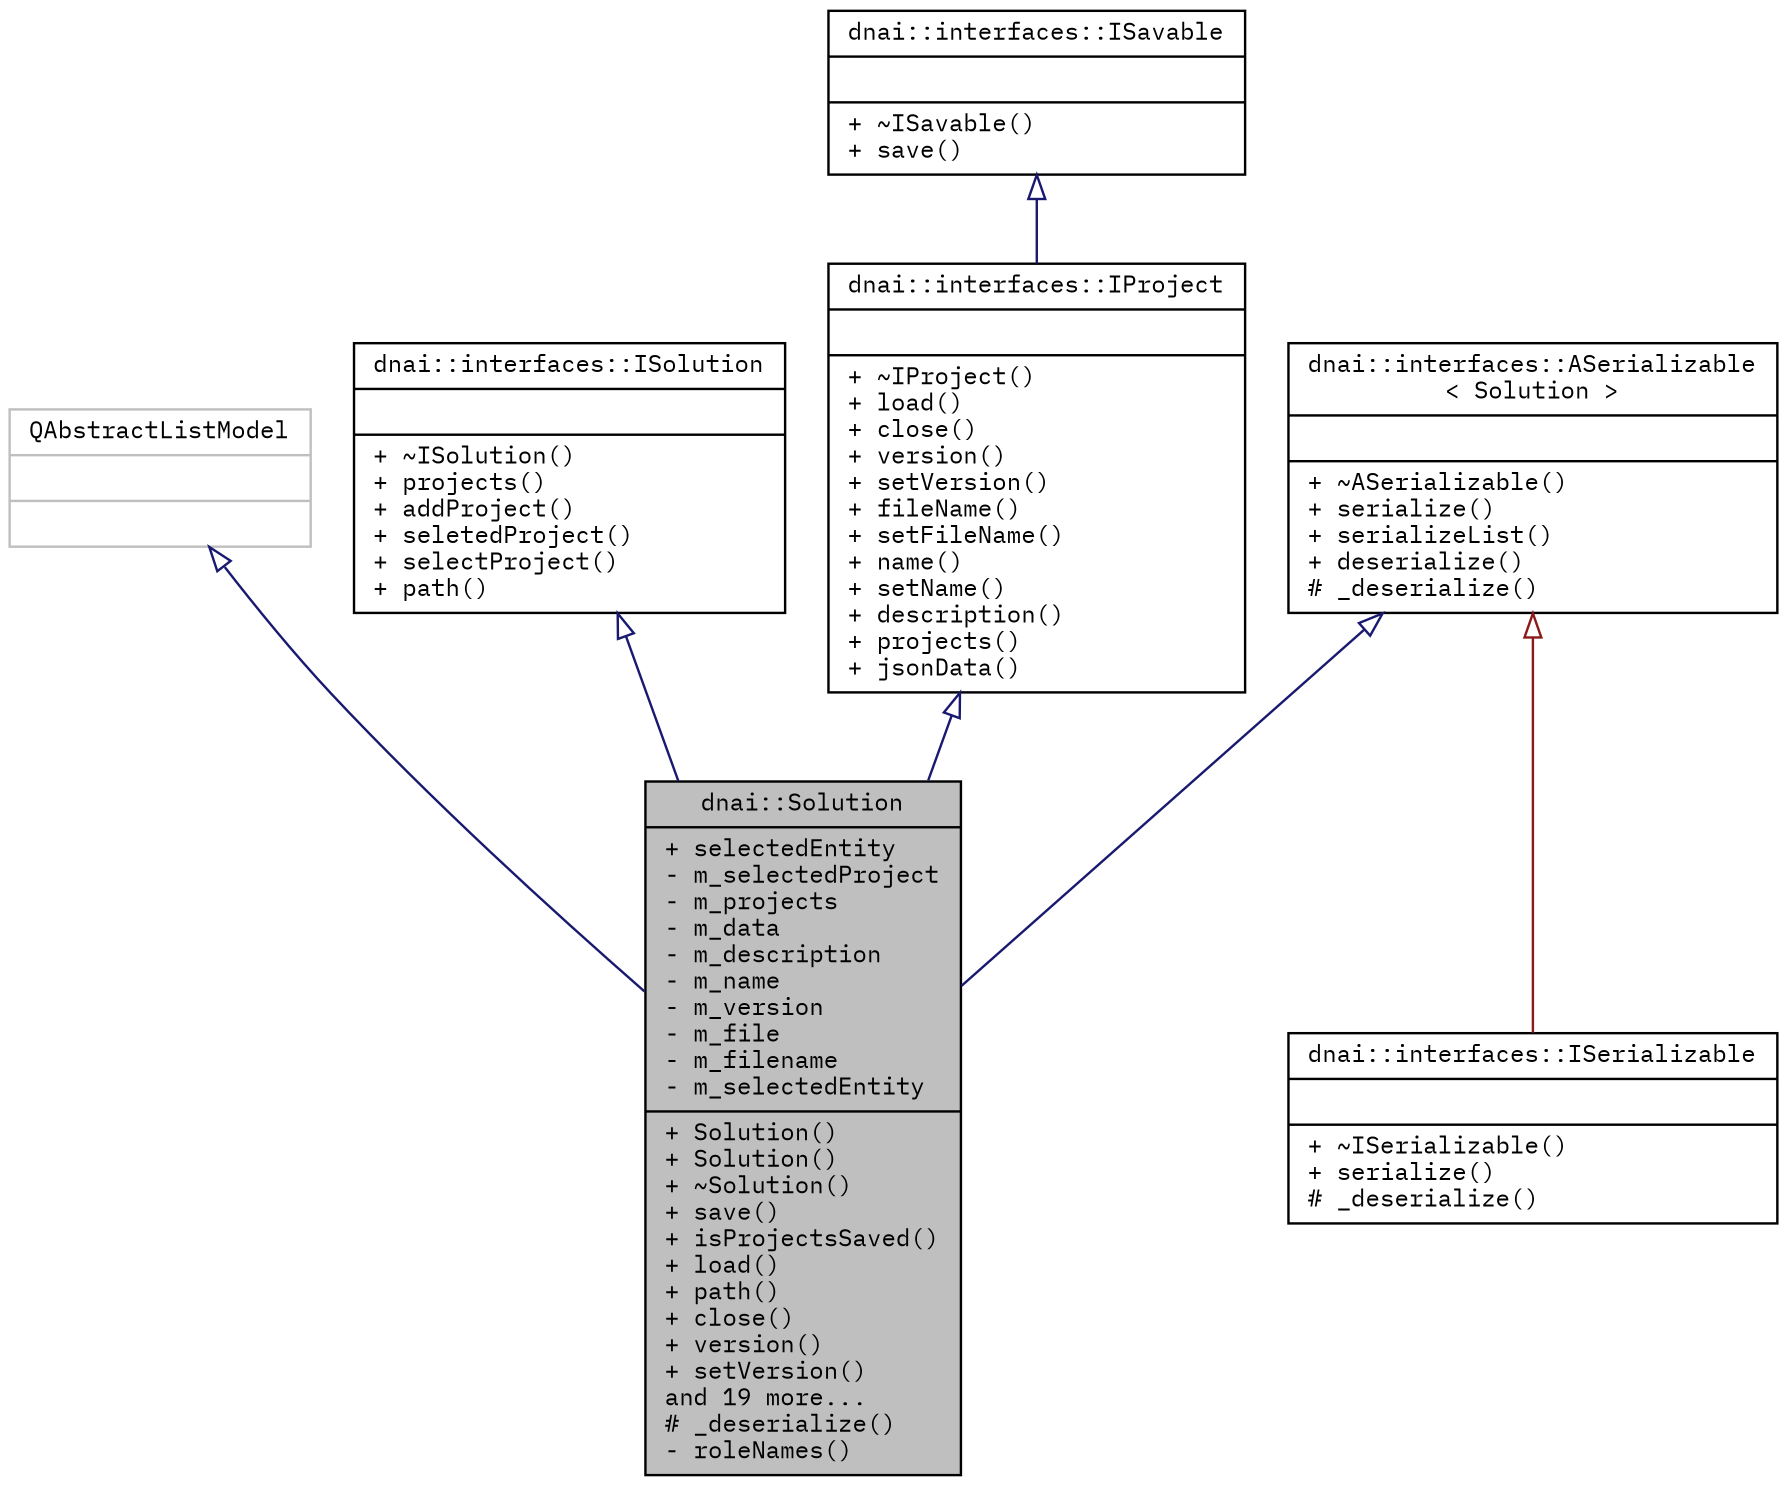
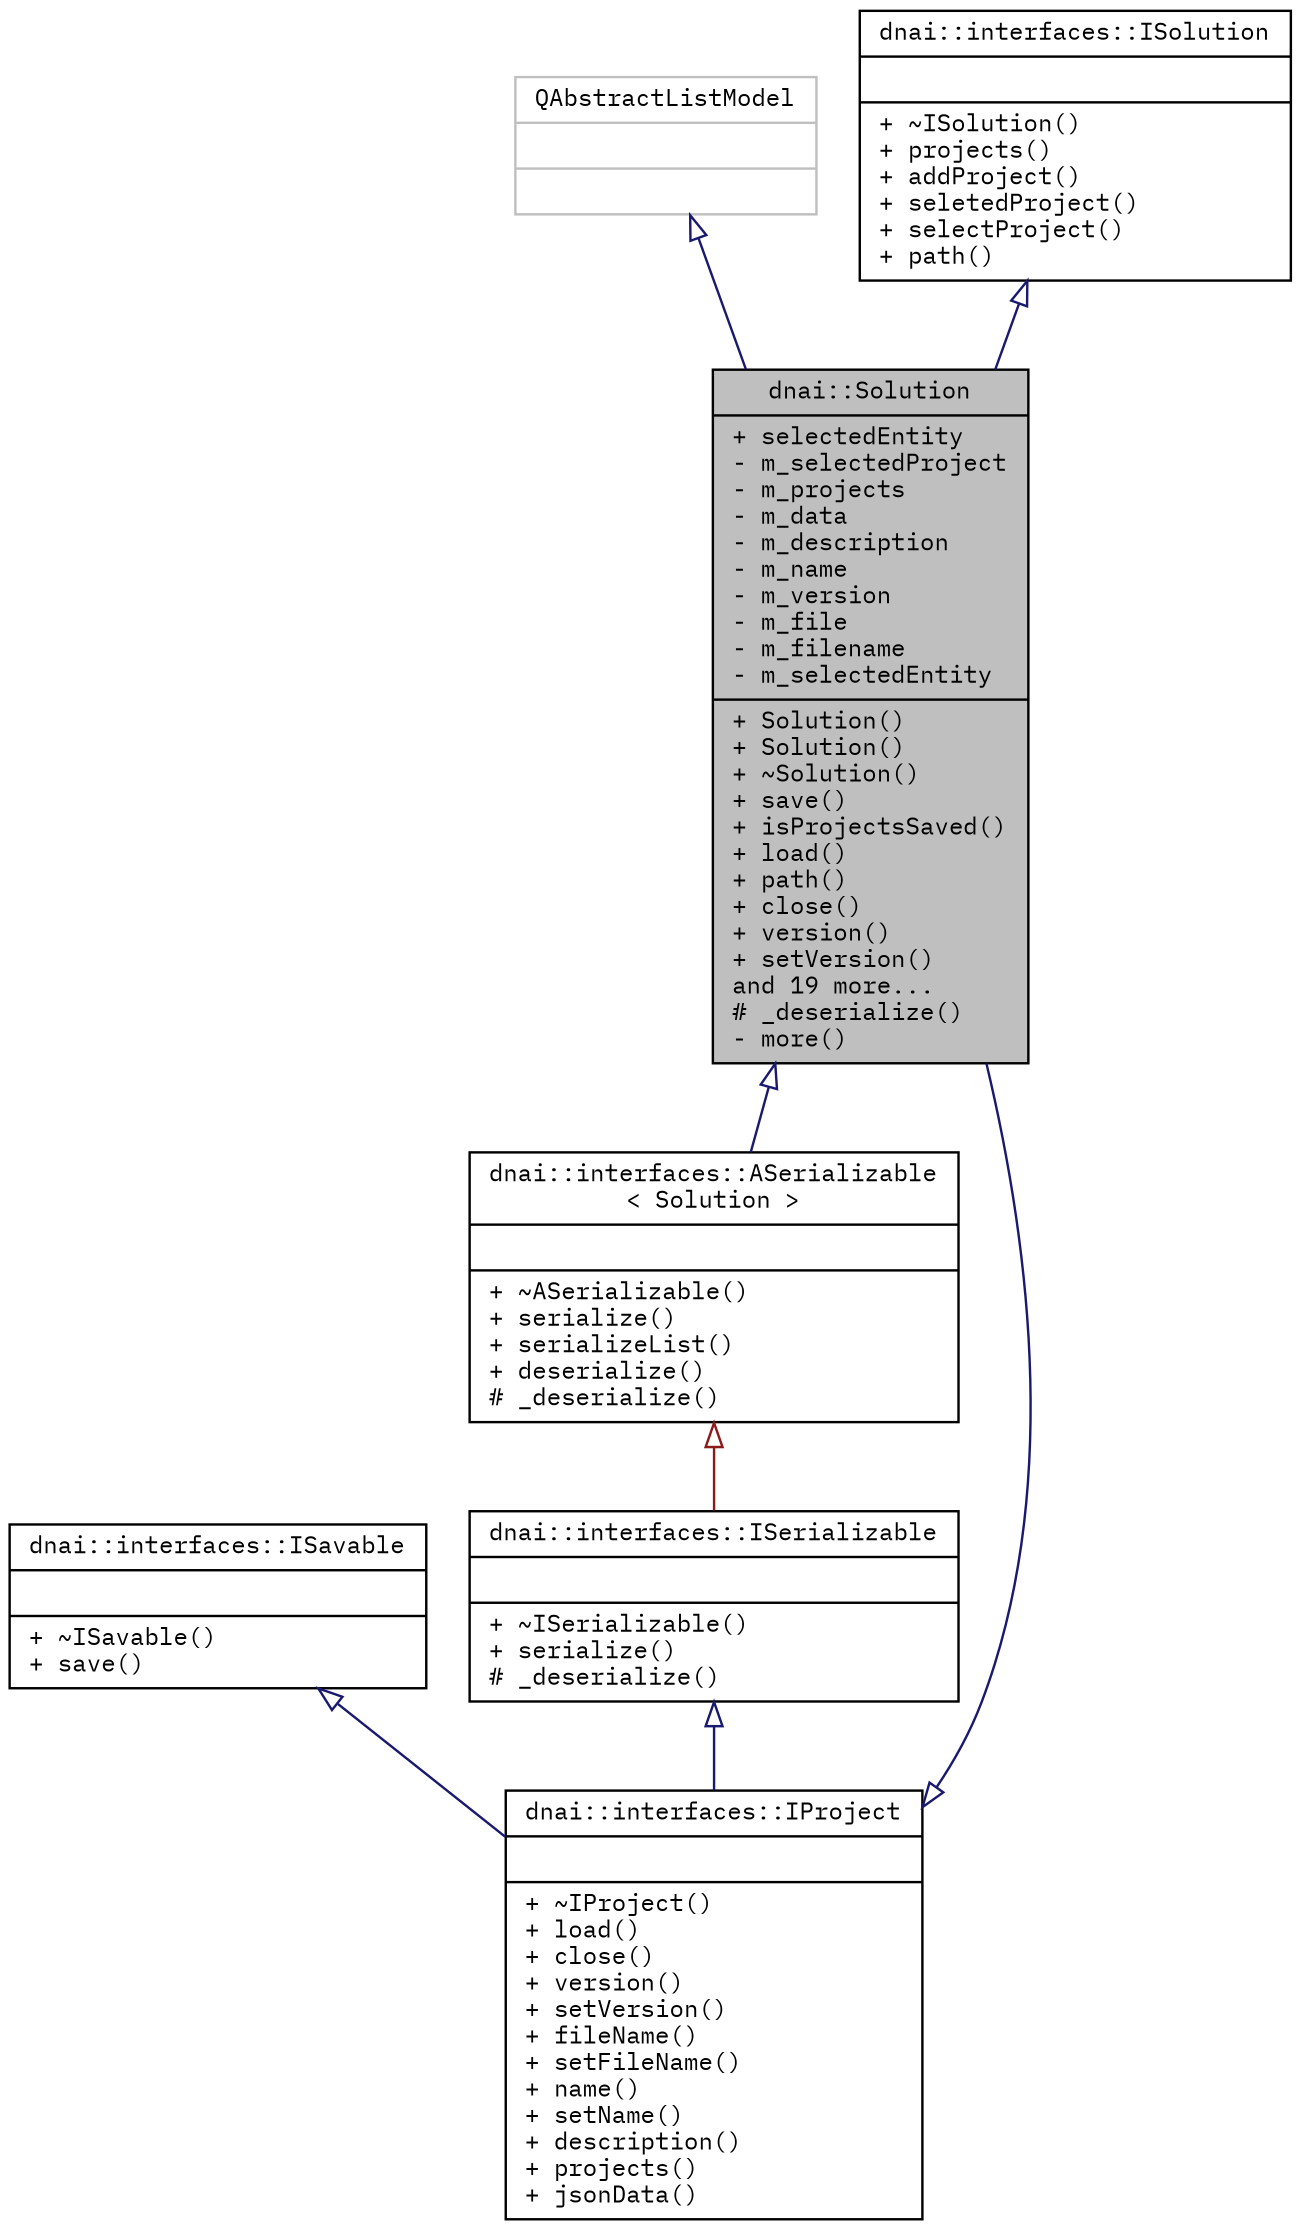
edge "dnai::Solution" -> "dnai::interfaces::ASerializable": reversed
node "dnai::Solution": text "- roleNames()" -> "- more()"
edge "dnai::interfaces::IProject" -> "dnai::interfaces::ISerializable": added
